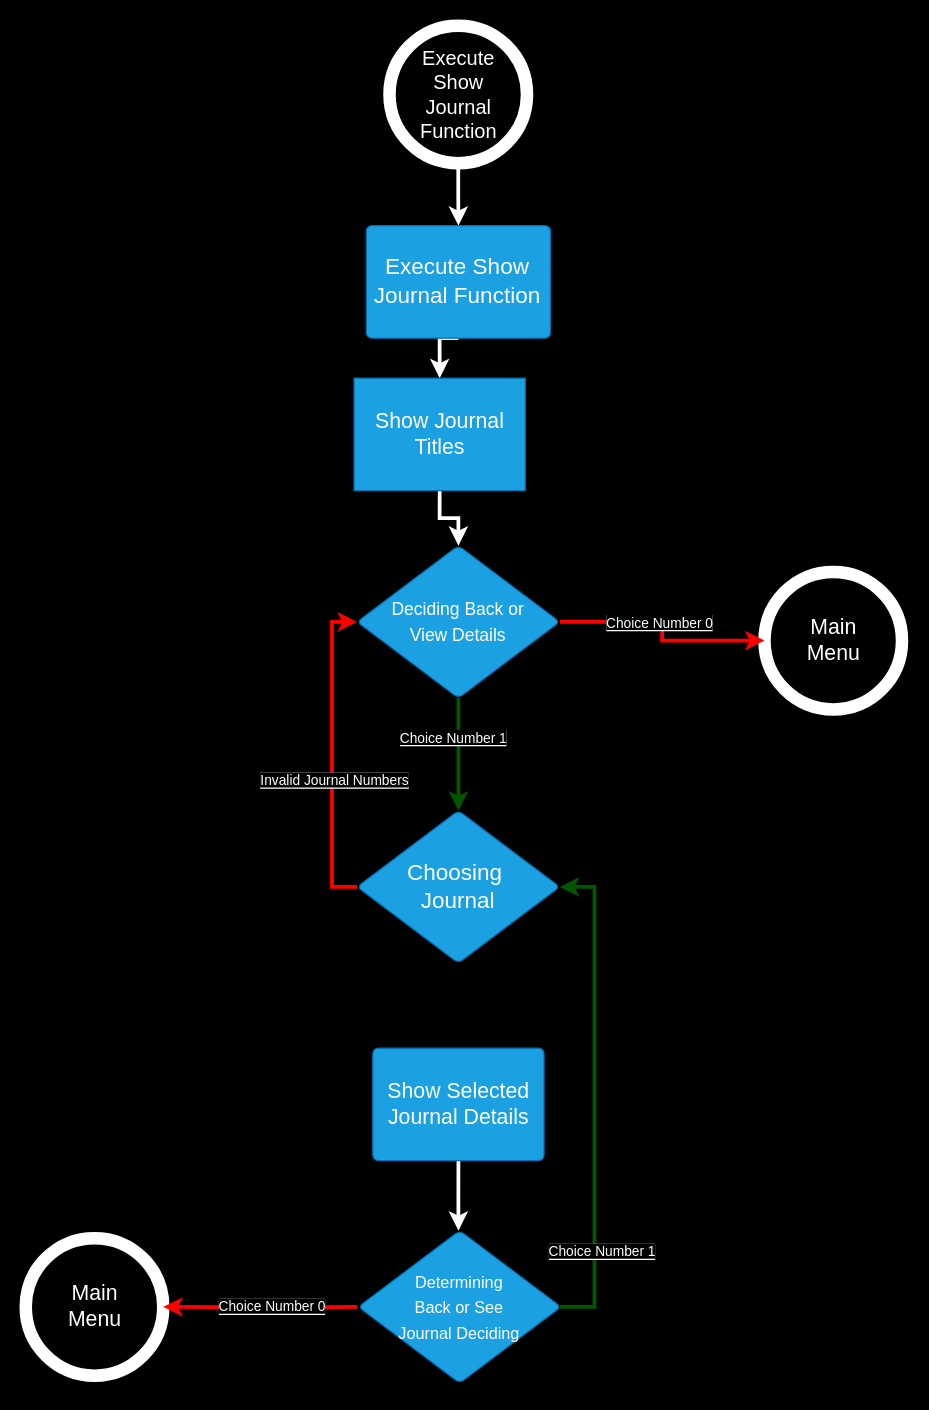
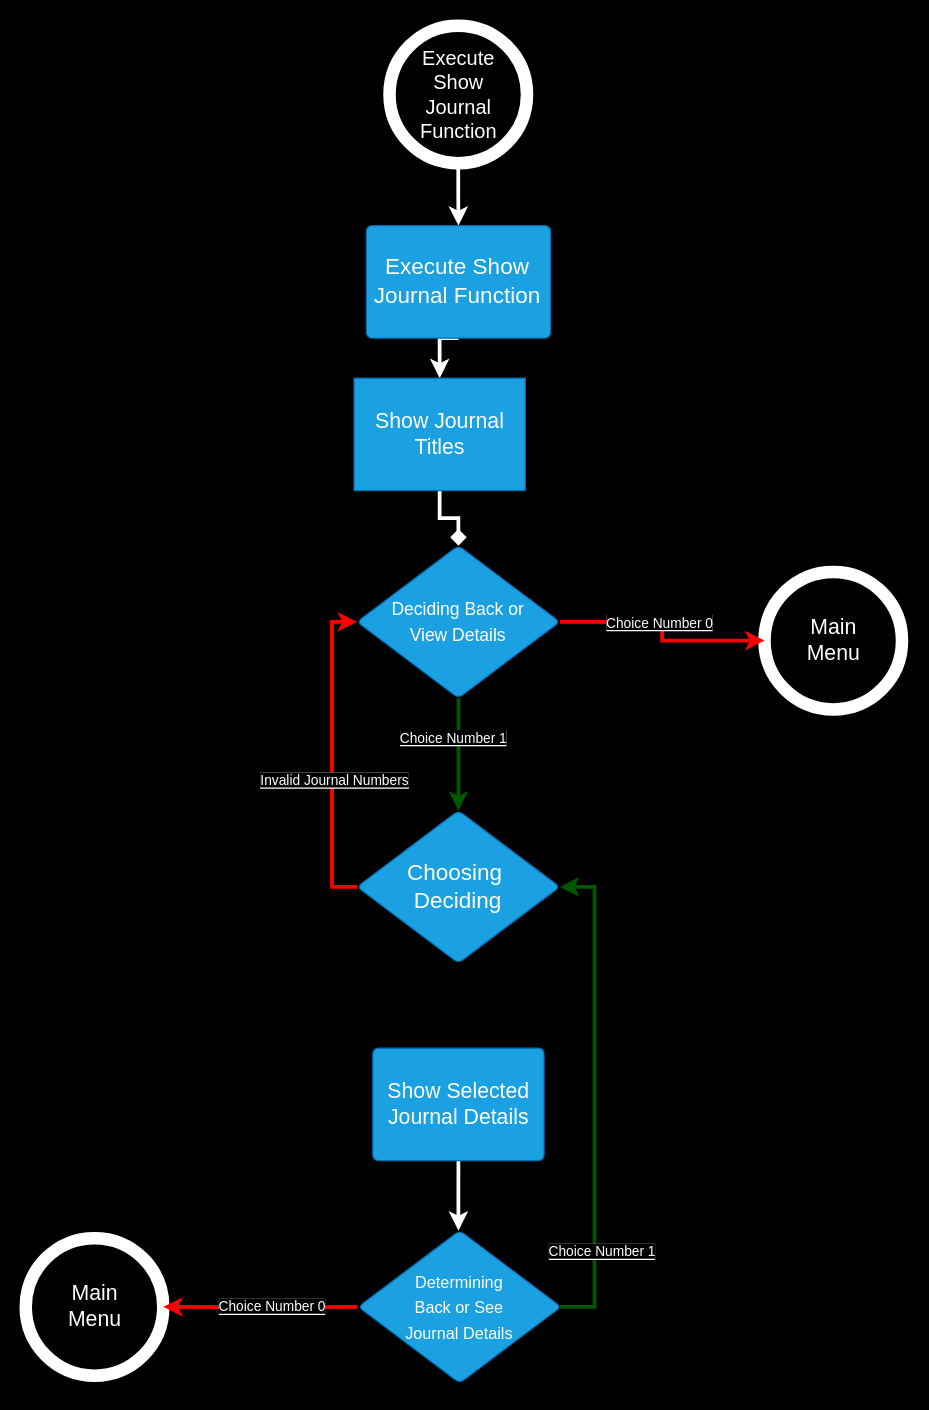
edge "Show Journal Titles" -> "Deciding Back or View Details": arrowhead classic -> diamond
node "Choosing Journal": label "Choosing Journal" -> "Choosing Deciding"
node "Determining Back or See Journal Deciding": label "Determining Back or See Journal Deciding" -> "Determining Back or See Journal Details"
